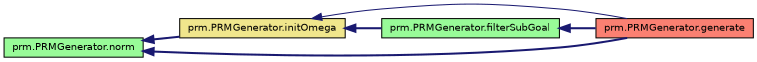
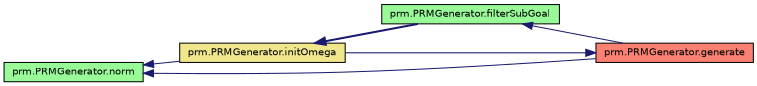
edge "prm.PRMGenerator.generate" -> "prm.PRMGenerator.initOmega": reversed
edge "prm.PRMGenerator.generate" -> "prm.PRMGenerator.filterSubGoal": style bold -> solid
edge "prm.PRMGenerator.initOmega" -> "prm.PRMGenerator.norm": style bold -> solid
edge "prm.PRMGenerator.generate" -> "prm.PRMGenerator.norm": style bold -> solid
